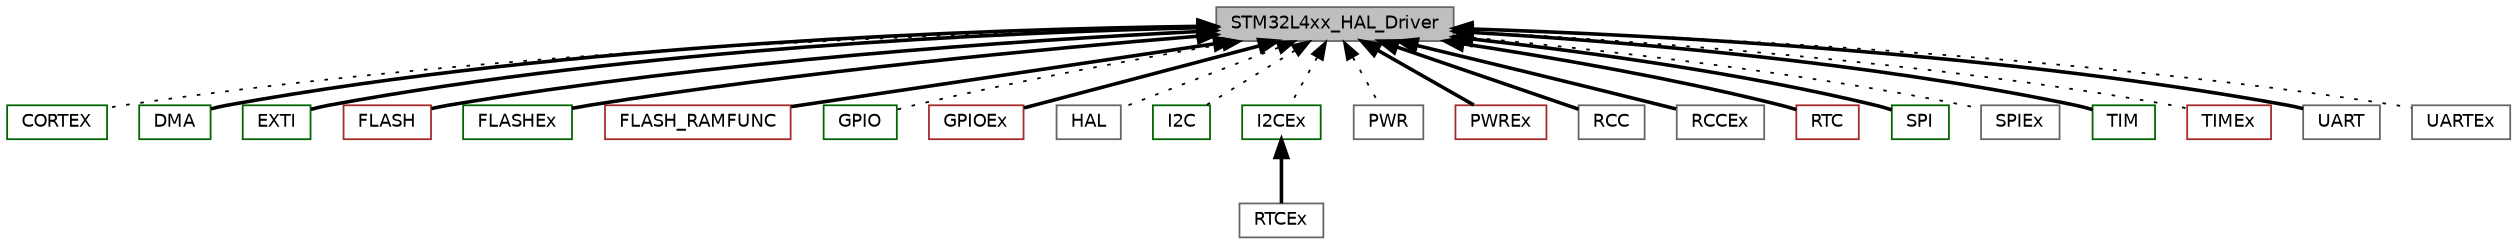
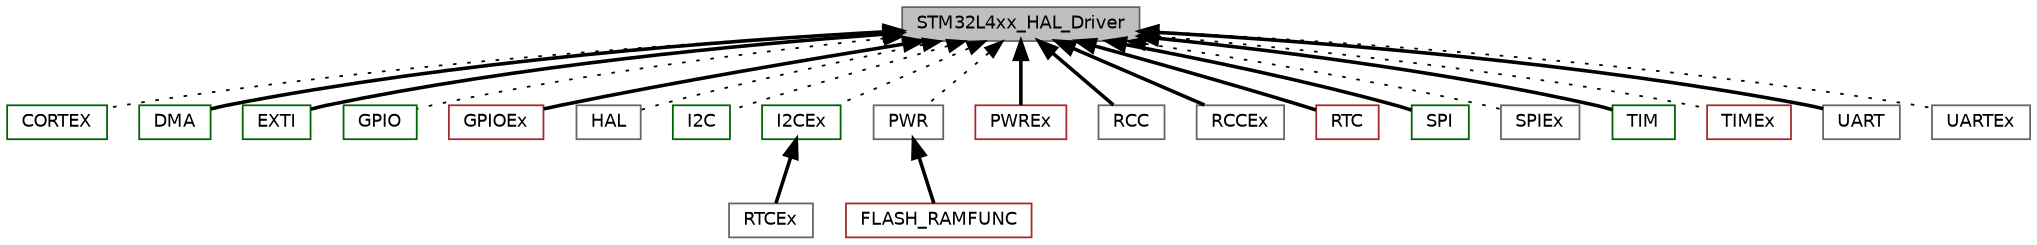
edge "FLASH_RAMFUNC" -> "STM32L4xx_HAL_Driver": now "FLASH_RAMFUNC" -> "PWR"
node "FLASH": removed
node "FLASHEx": removed
